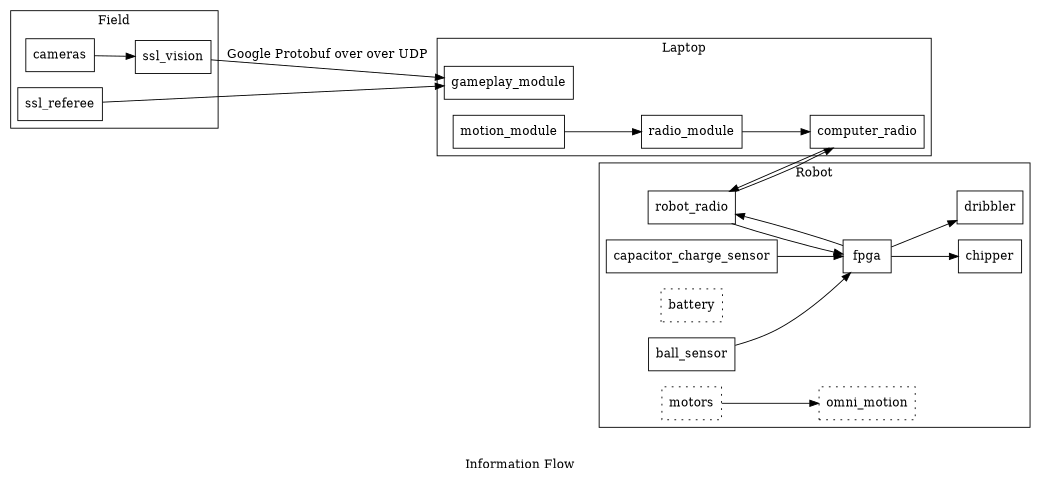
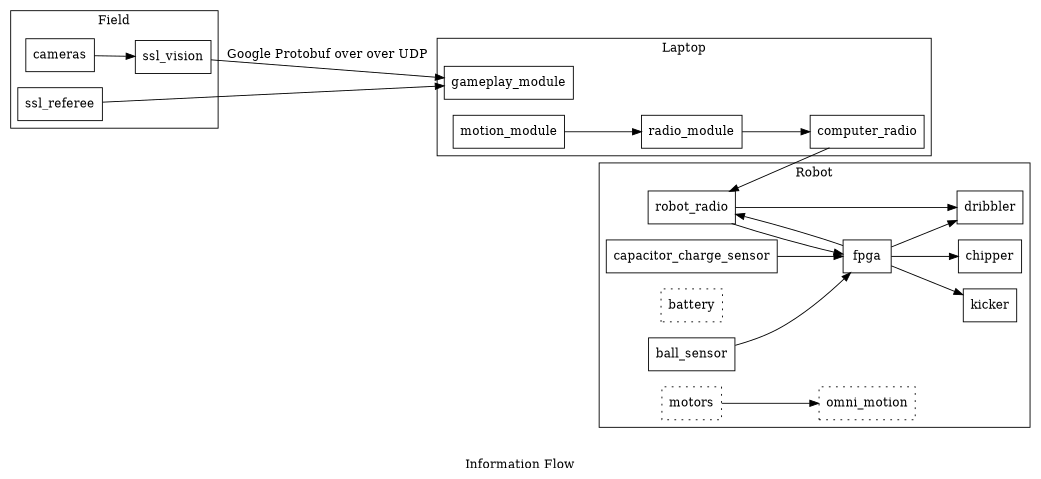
edge "robot_radio" -> "computer_radio": now "robot_radio" -> "dribbler"
node "kicker": added
